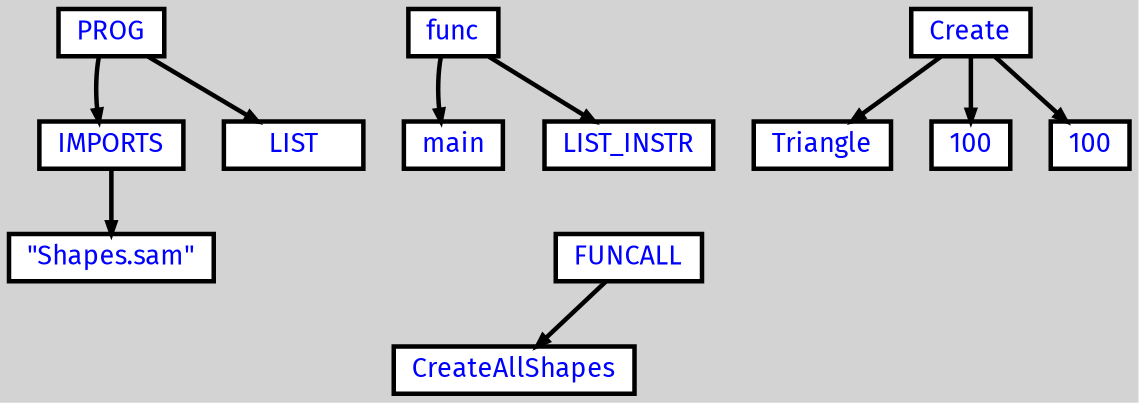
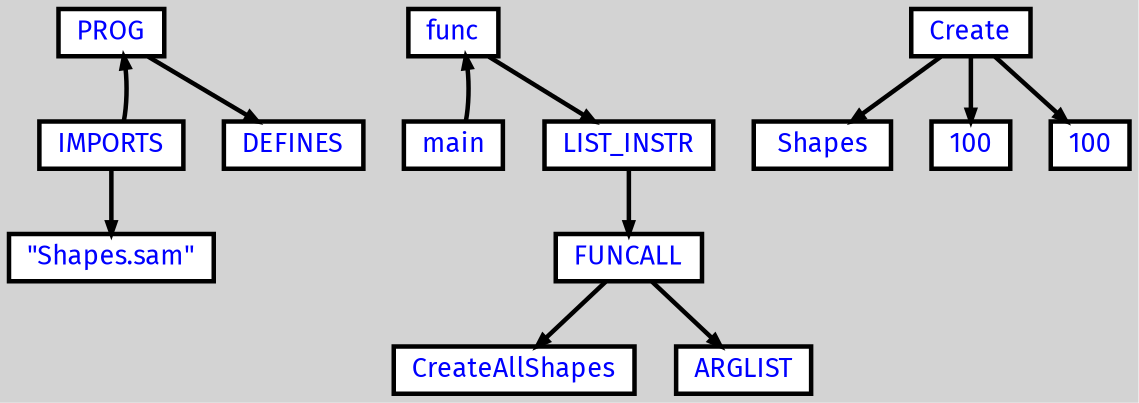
edge "PROG" -> "IMPORTS": reversed
edge "func" -> "main": reversed
node "LIST": label "LIST" -> "DEFINES"
node "Triangle": label "Triangle" -> "Shapes"
edge "LIST_INSTR" -> "FUNCALL": added
node "ARGLIST": added
